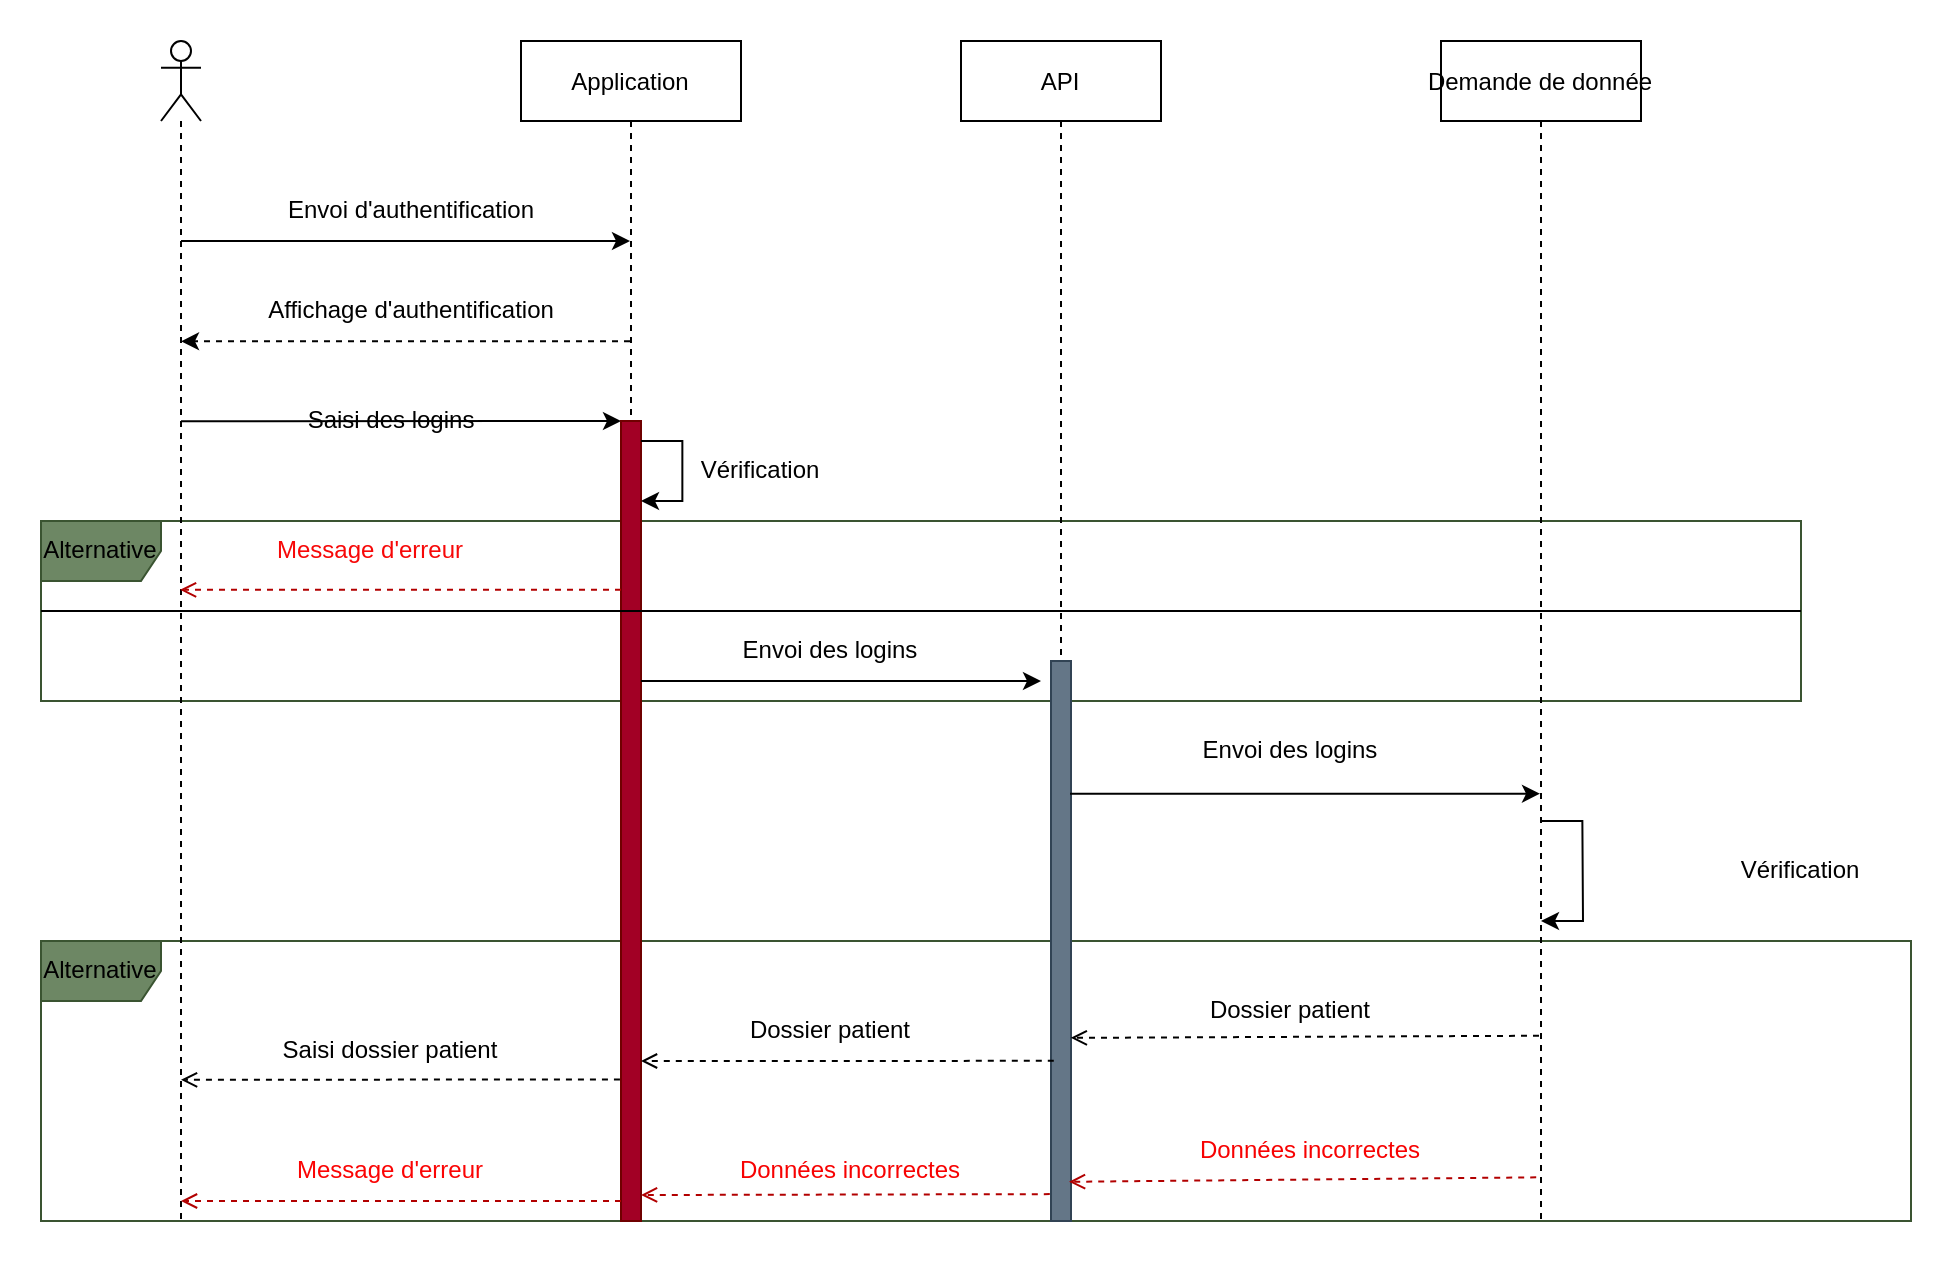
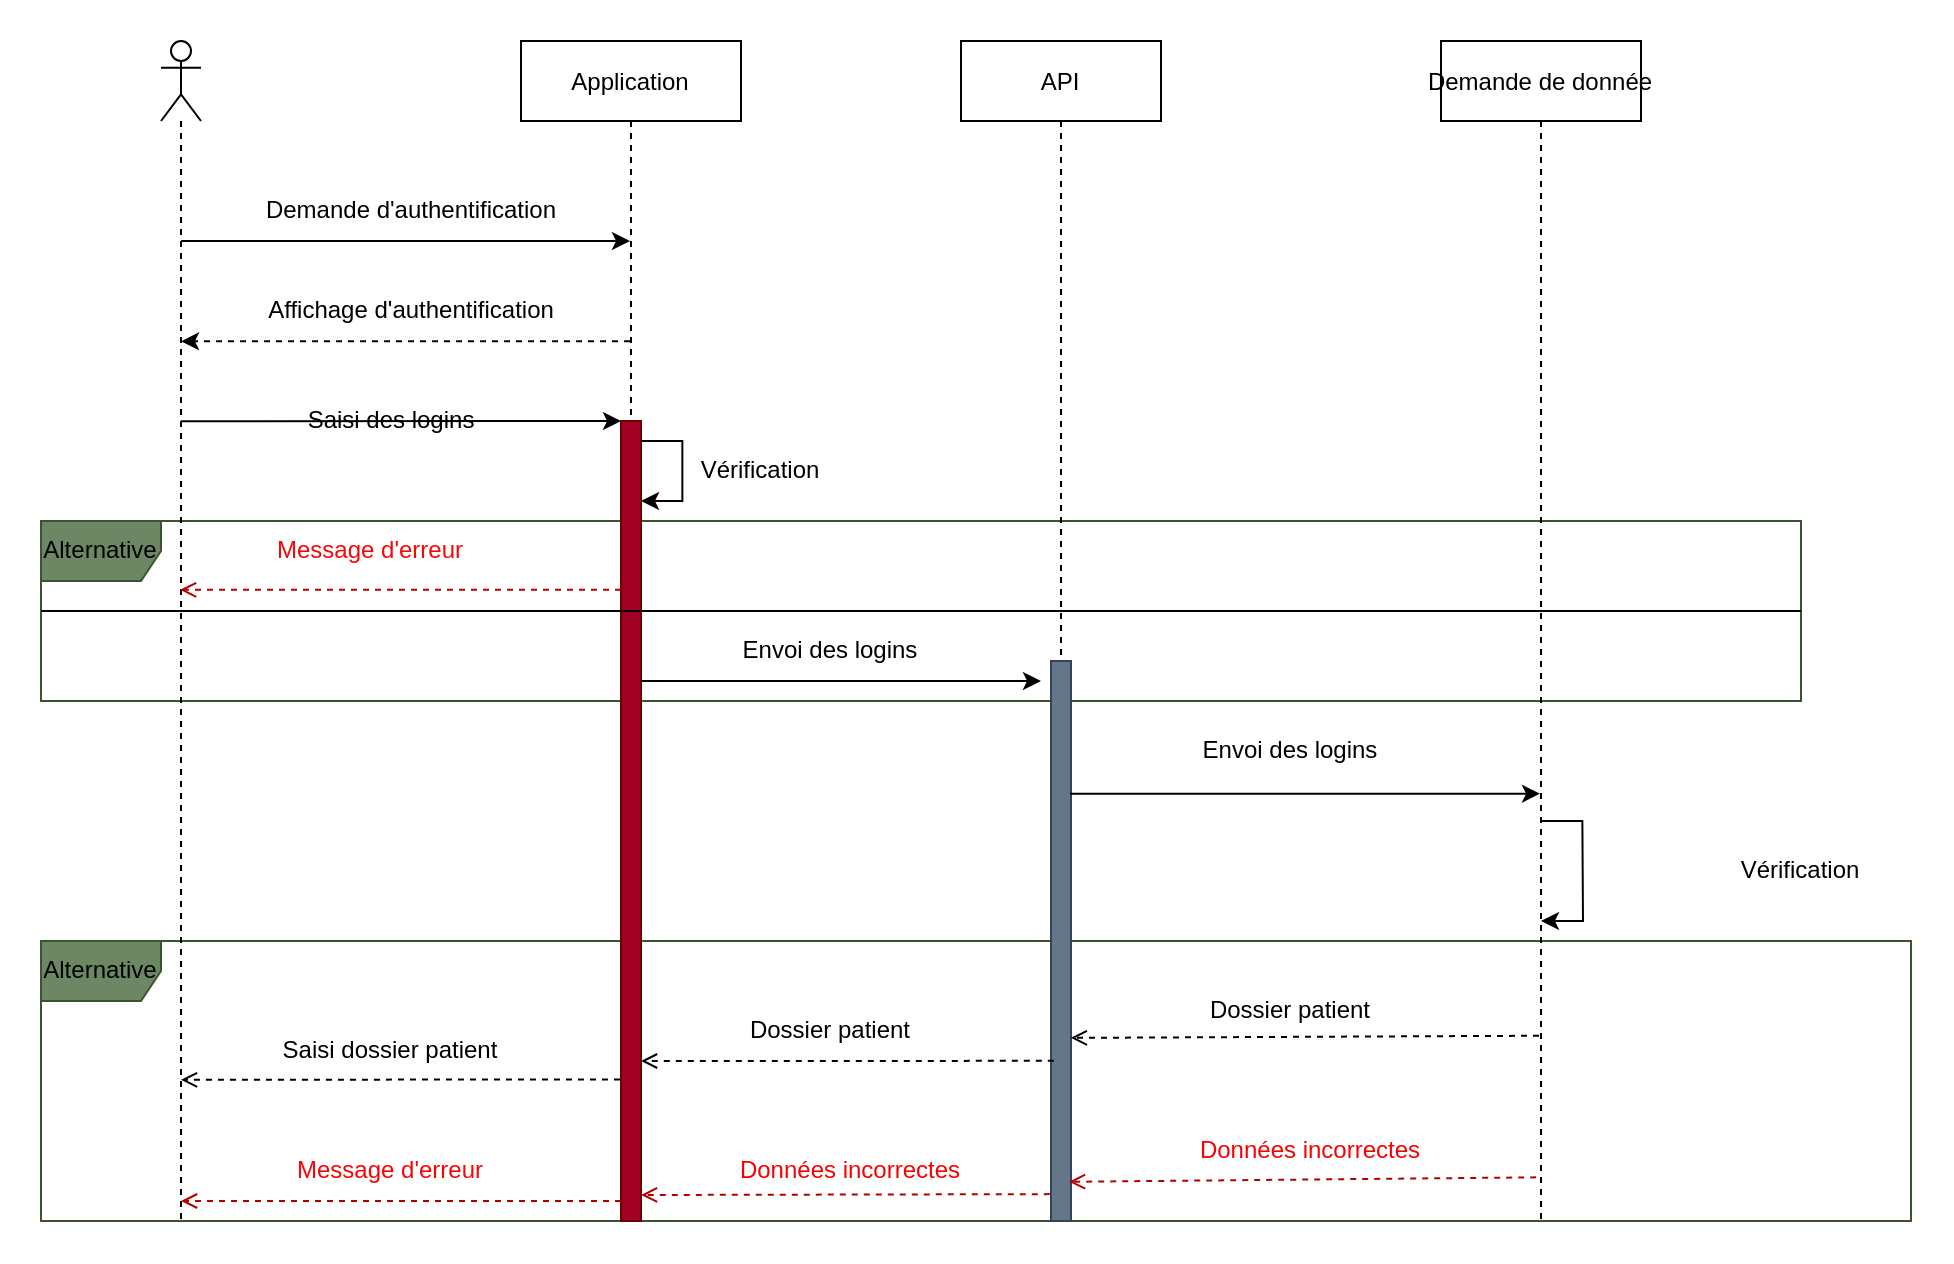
node "Envoi d'authentification": label "Envoi d'authentification" -> "Demande d'authentification"
